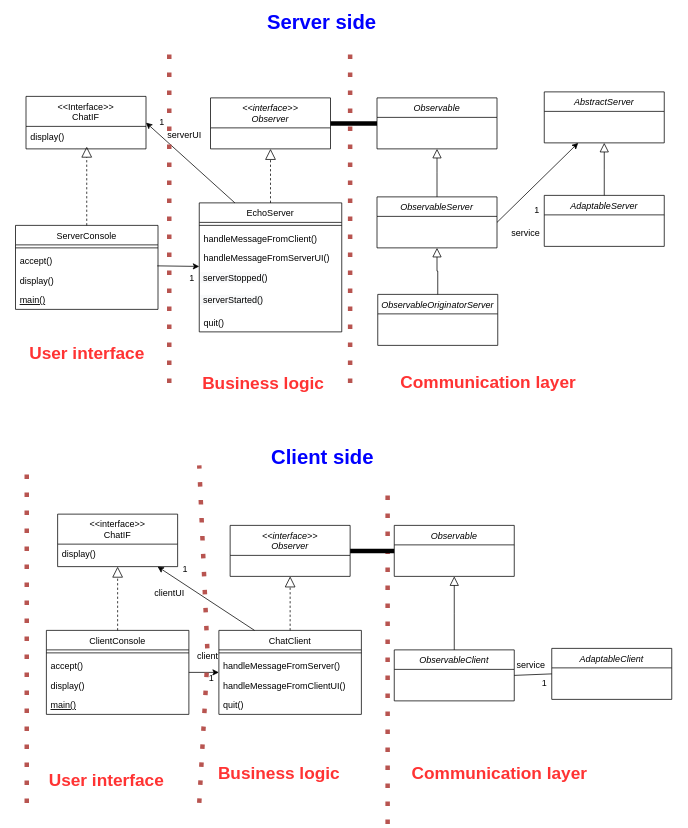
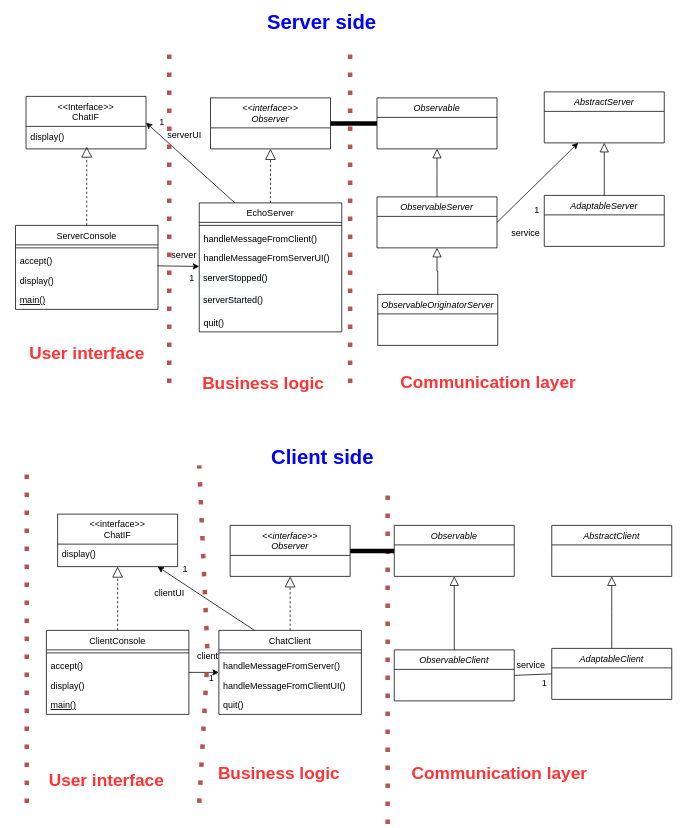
node "server": added
node "AbstractClient": added
edge "AdaptableClient" -> "AbstractClient": added
